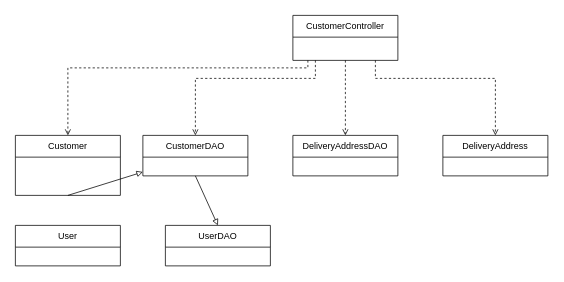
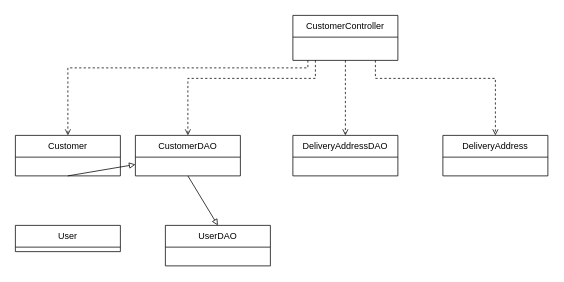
node "CustomerDAO": moved (195, 156) -> (188, 156)
node "Customer": size 105x60 -> 105x41
node "User": size 105x41 -> 105x26
